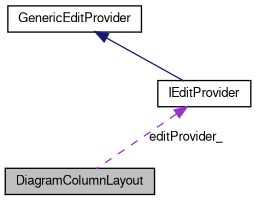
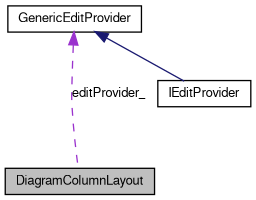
edge "DiagramColumnLayout" -> "IEditProvider": now "DiagramColumnLayout" -> "GenericEditProvider"
